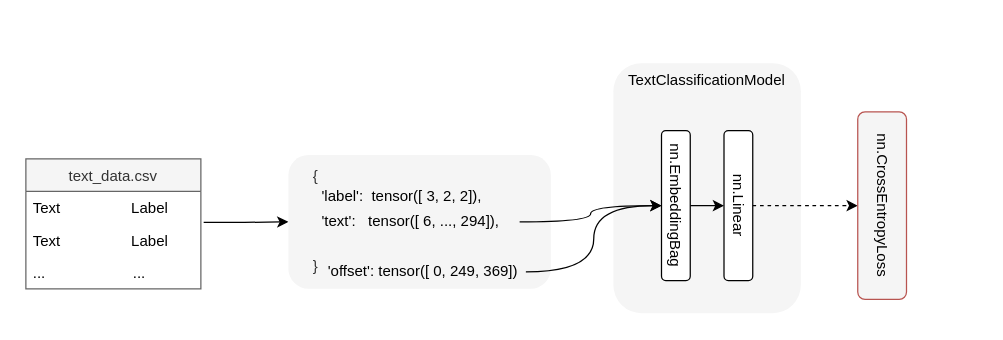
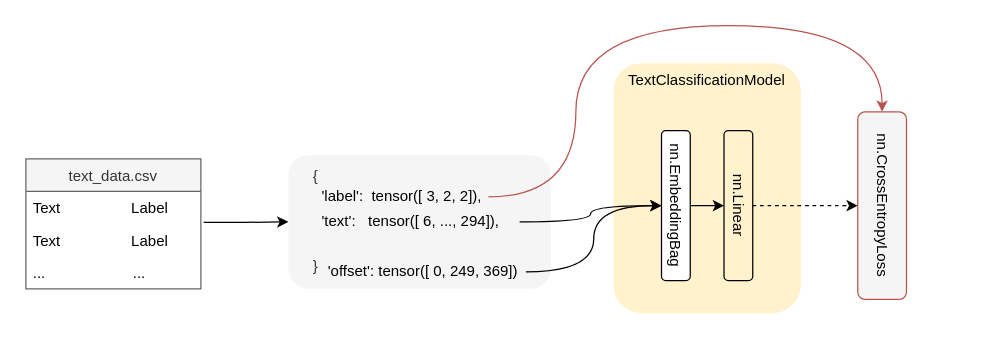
edge "'label': tensor([ 3, 2, 2])," -> "nn.CrossEntropyLoss": added
node "TextClassificationModel": fillcolor #f5f5f5 -> #fff2cc
node "nn.Linear": fillcolor #ffffff -> #fff2cc
